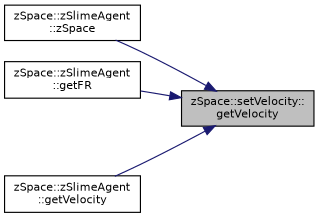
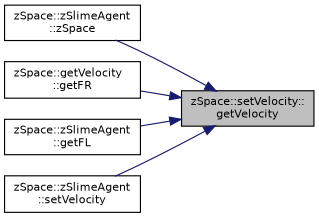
node "zSpace::zSlimeAgent ::getFR": label "zSpace::zSlimeAgent ::getFR" -> "zSpace::getVelocity ::getFR"
node "zSpace::zSlimeAgent ::getFL": added
node "zSpace::zSlimeAgent ::getVelocity": label "zSpace::zSlimeAgent ::getVelocity" -> "zSpace::zSlimeAgent ::setVelocity"
